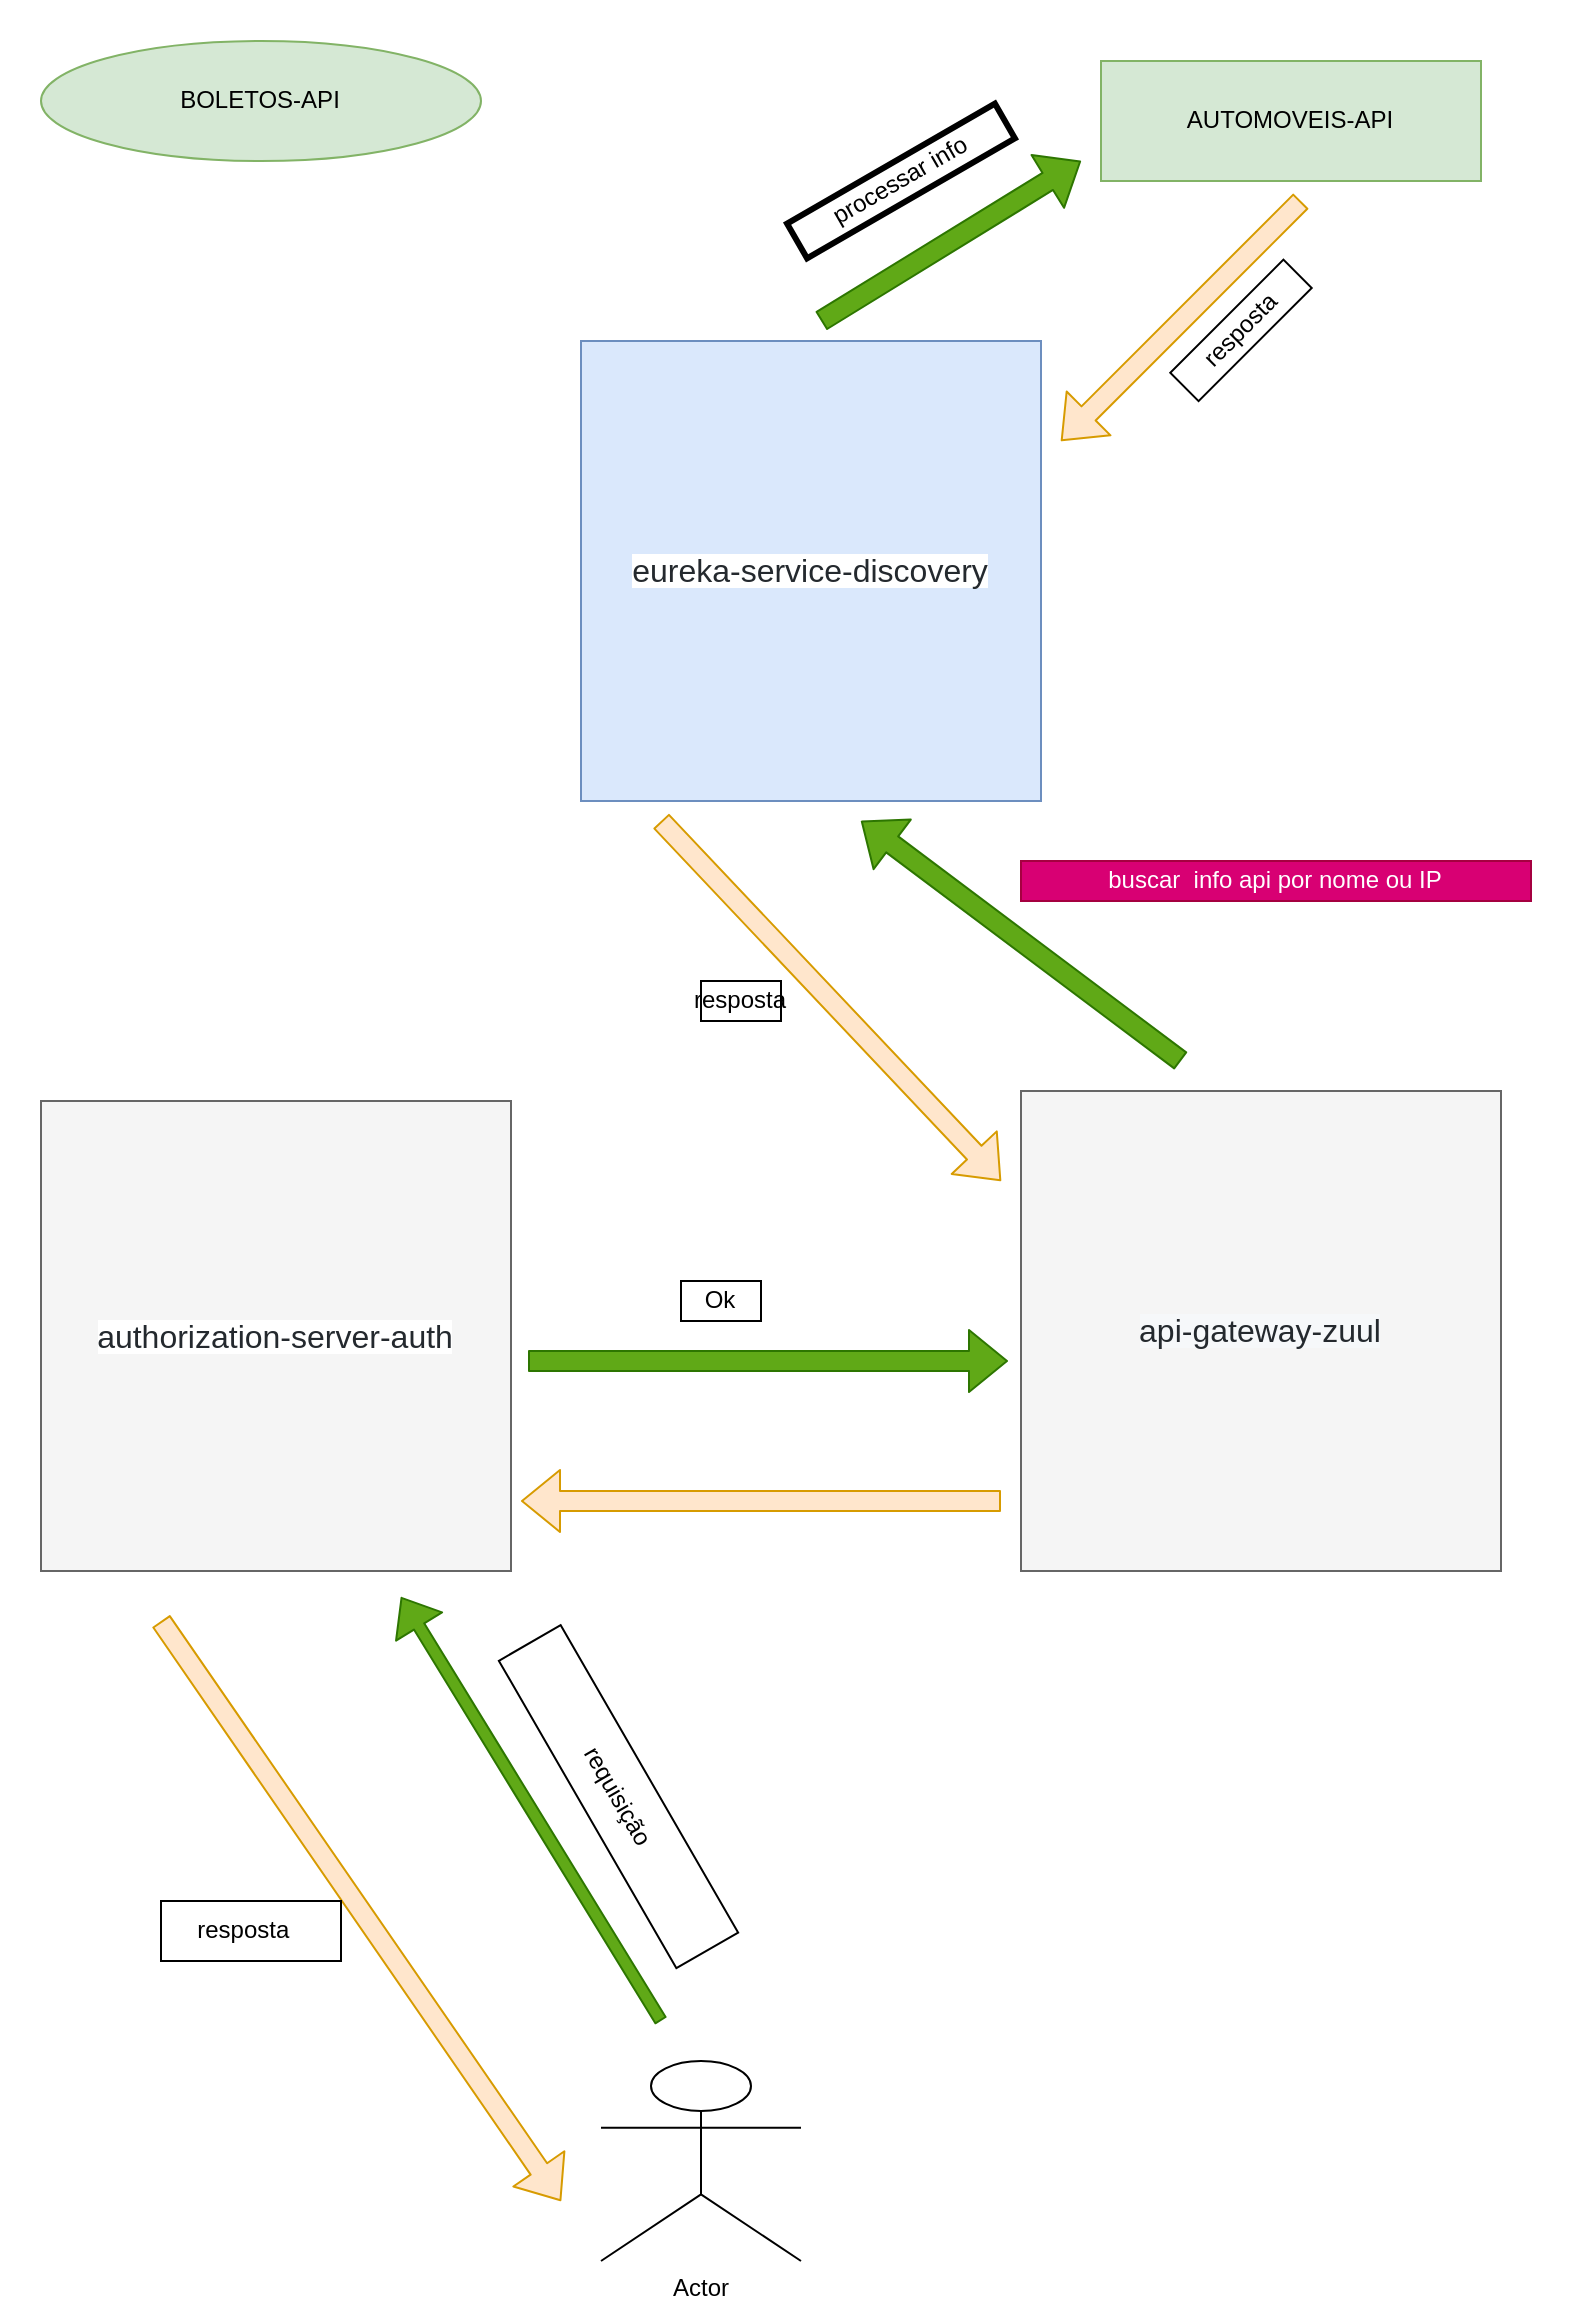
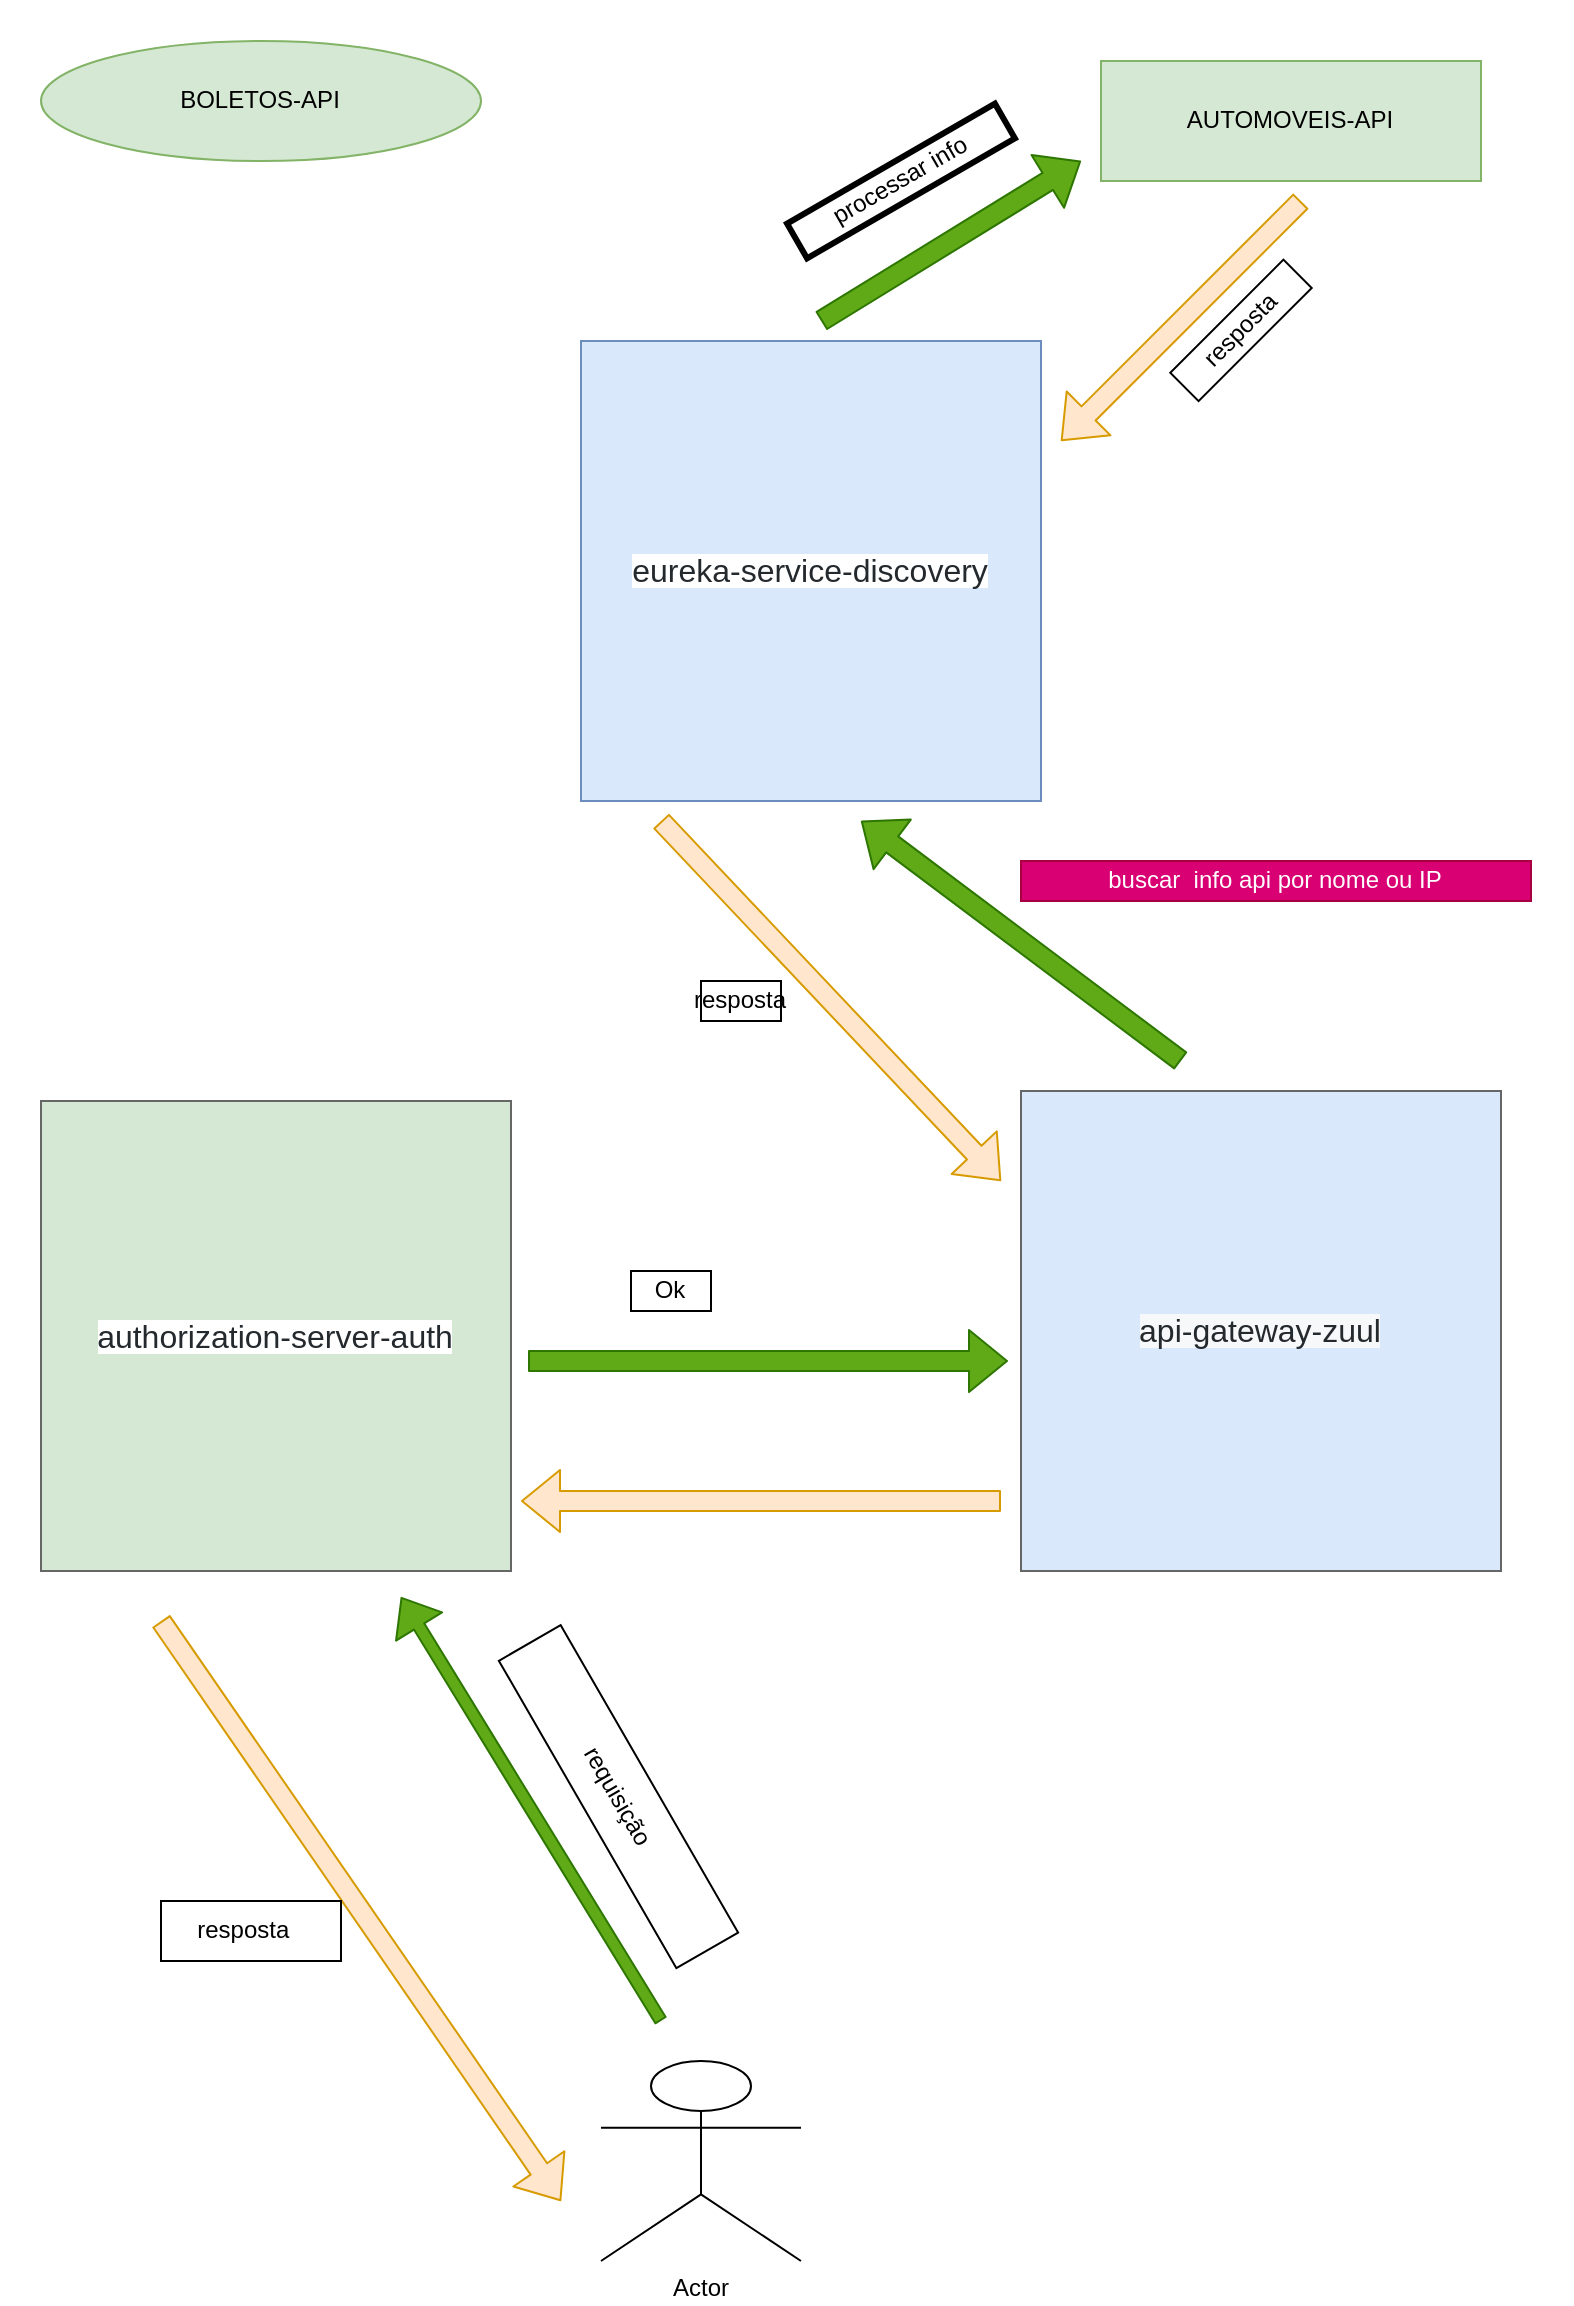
node "Ok": moved (721, 1301) -> (671, 1291)
node "api-gateway-zuul": fillcolor #f5f5f5 -> #dae8fc
node "authorization-server-auth": fillcolor #f5f5f5 -> #d5e8d4
